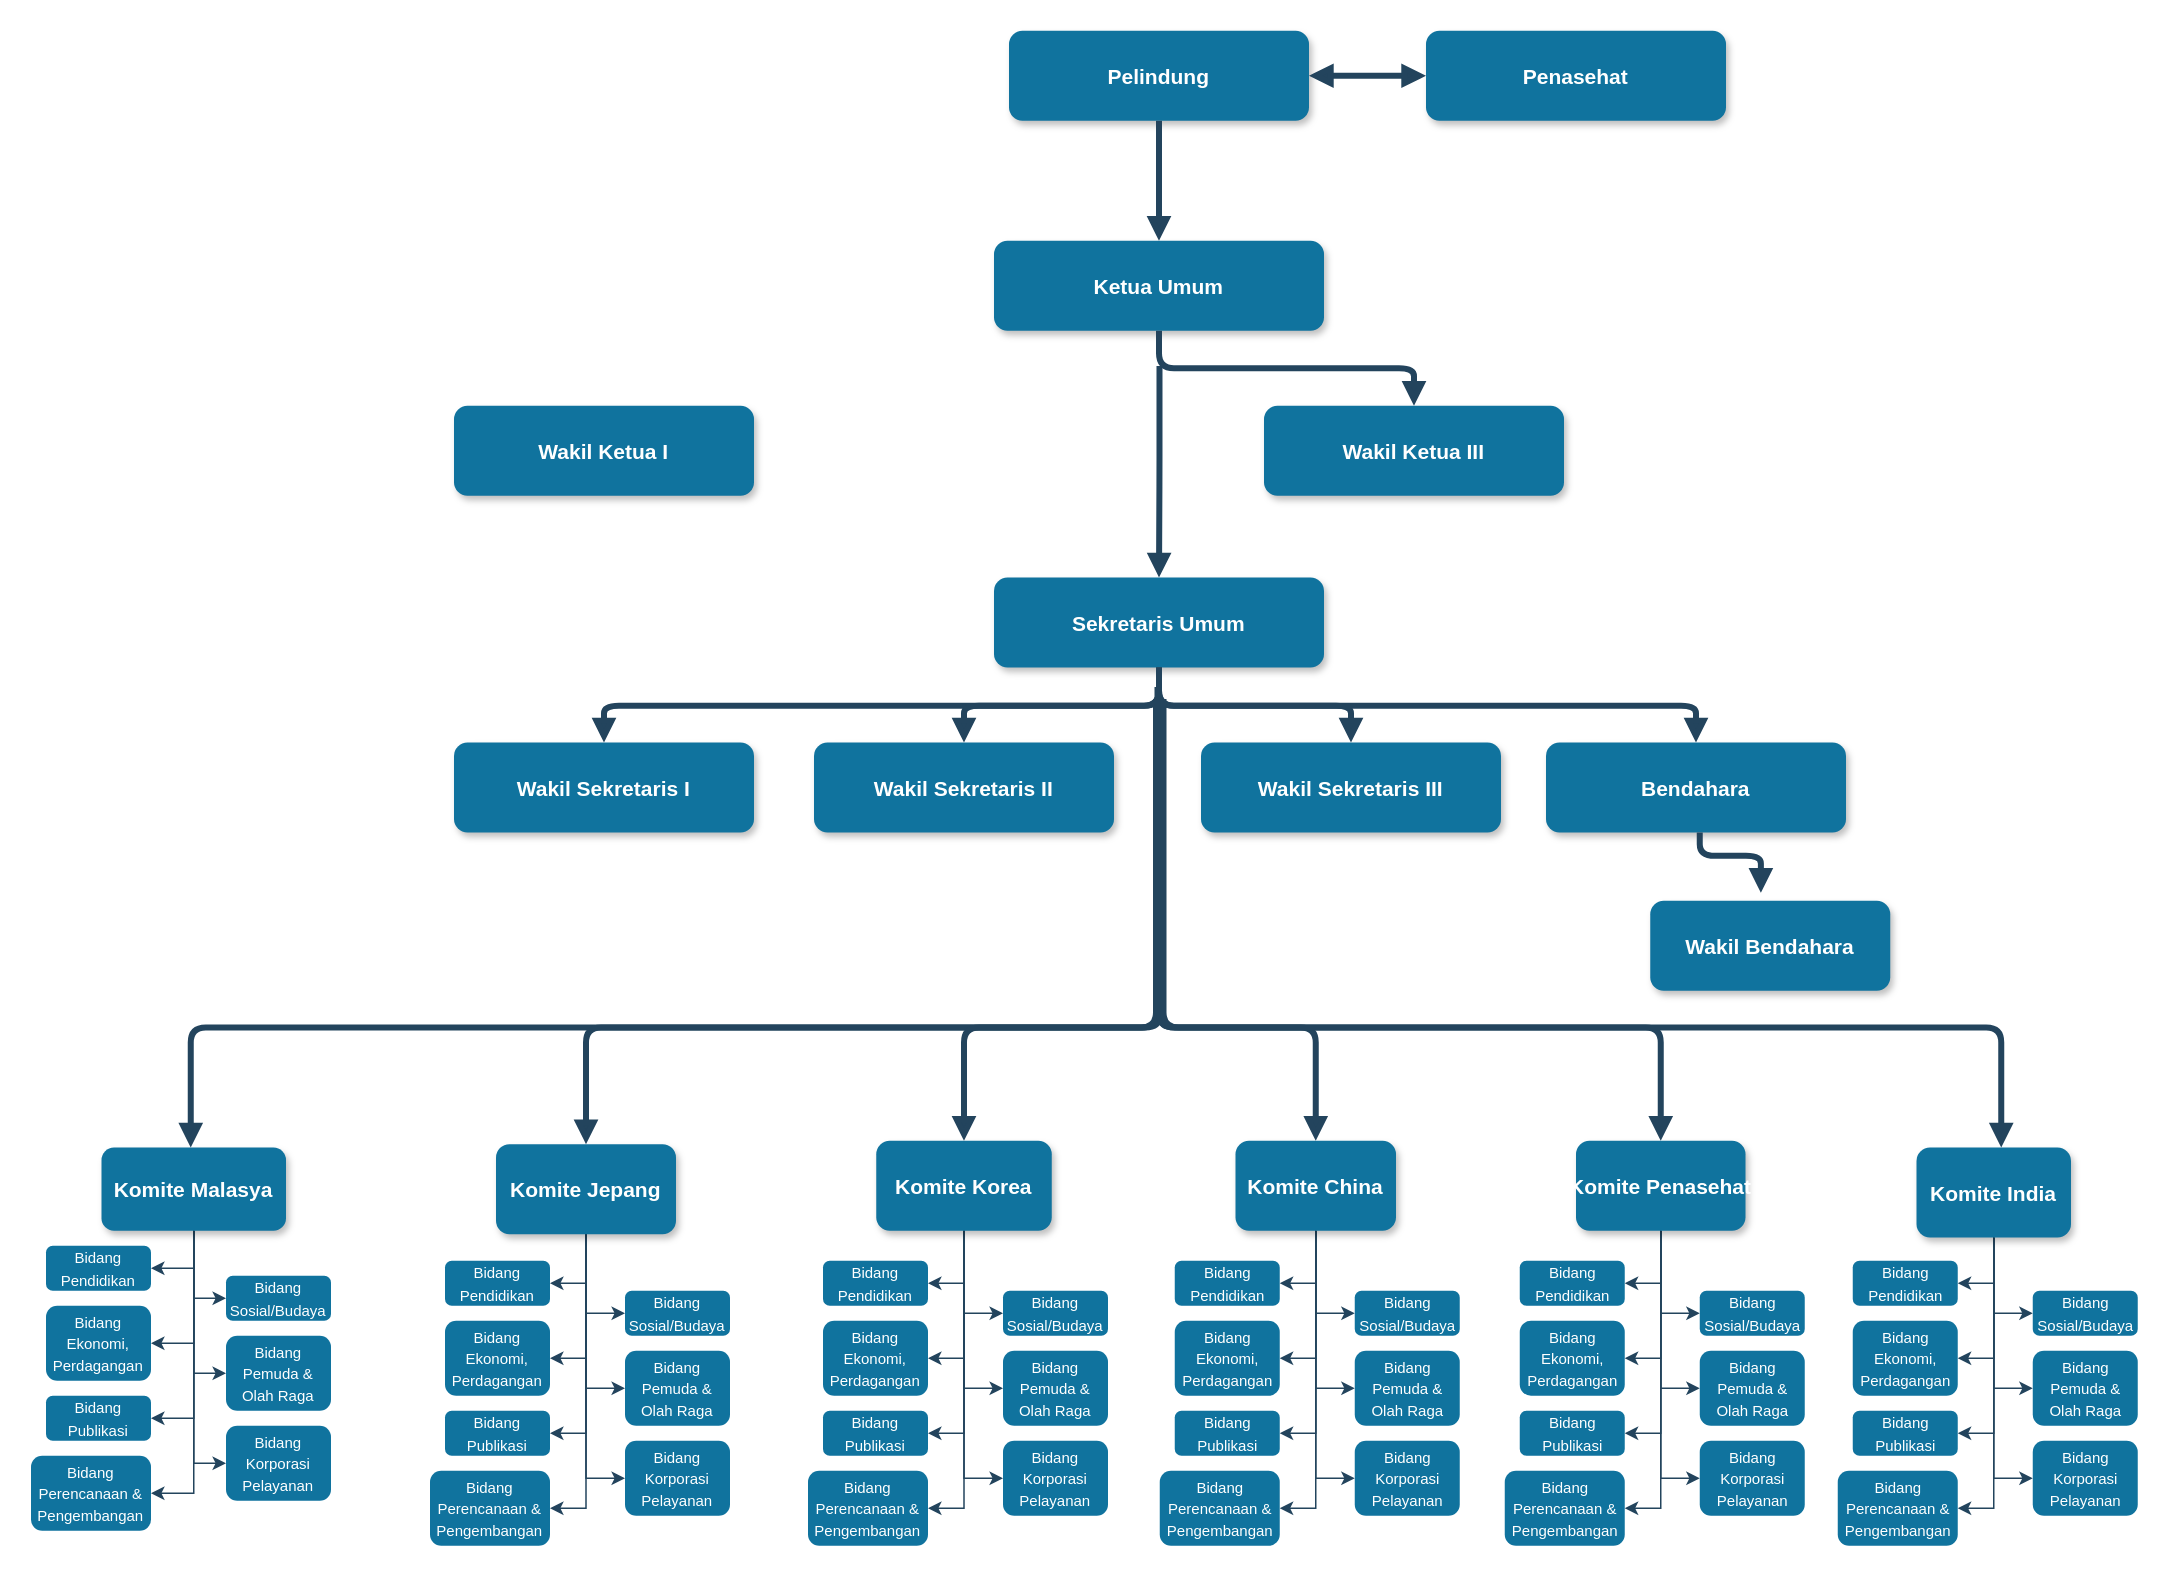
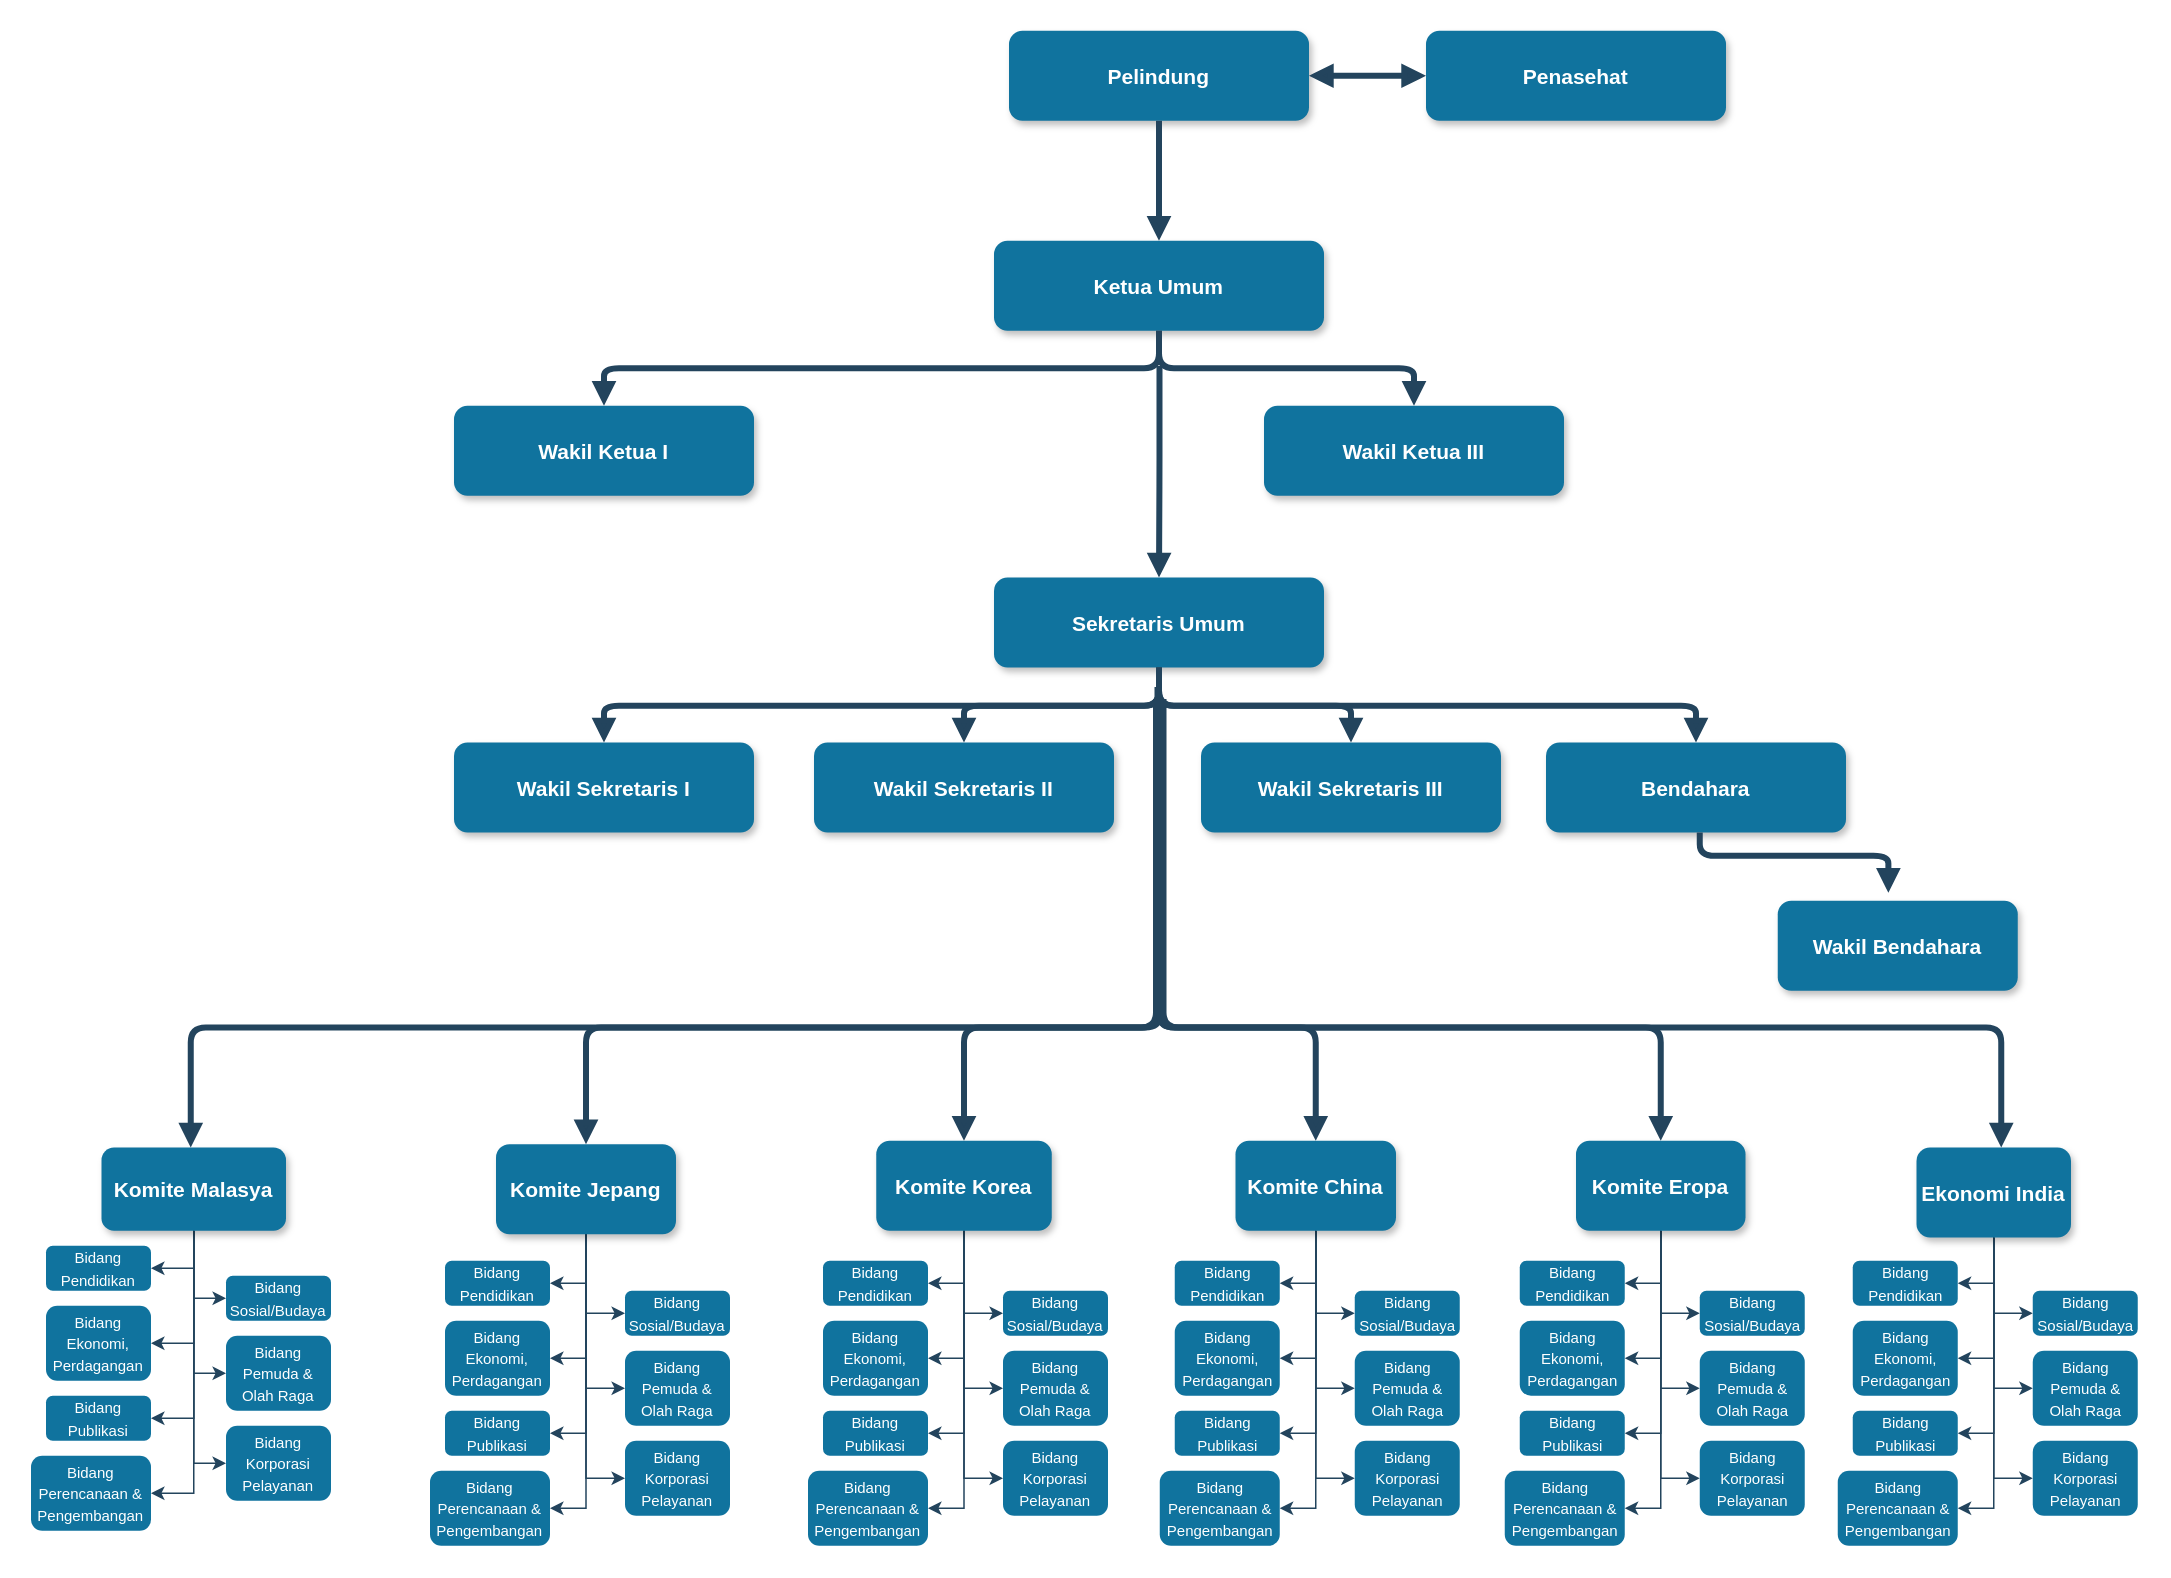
edge "Ketua Umum" -> "Wakil Ketua I": added
node "Wakil Bendahara": moved (1770, 946) -> (1898, 946)
node "Komite Penasehat": label "Komite Penasehat" -> "Komite Eropa"
node "Komite India": label "Komite India" -> "Ekonomi India"
